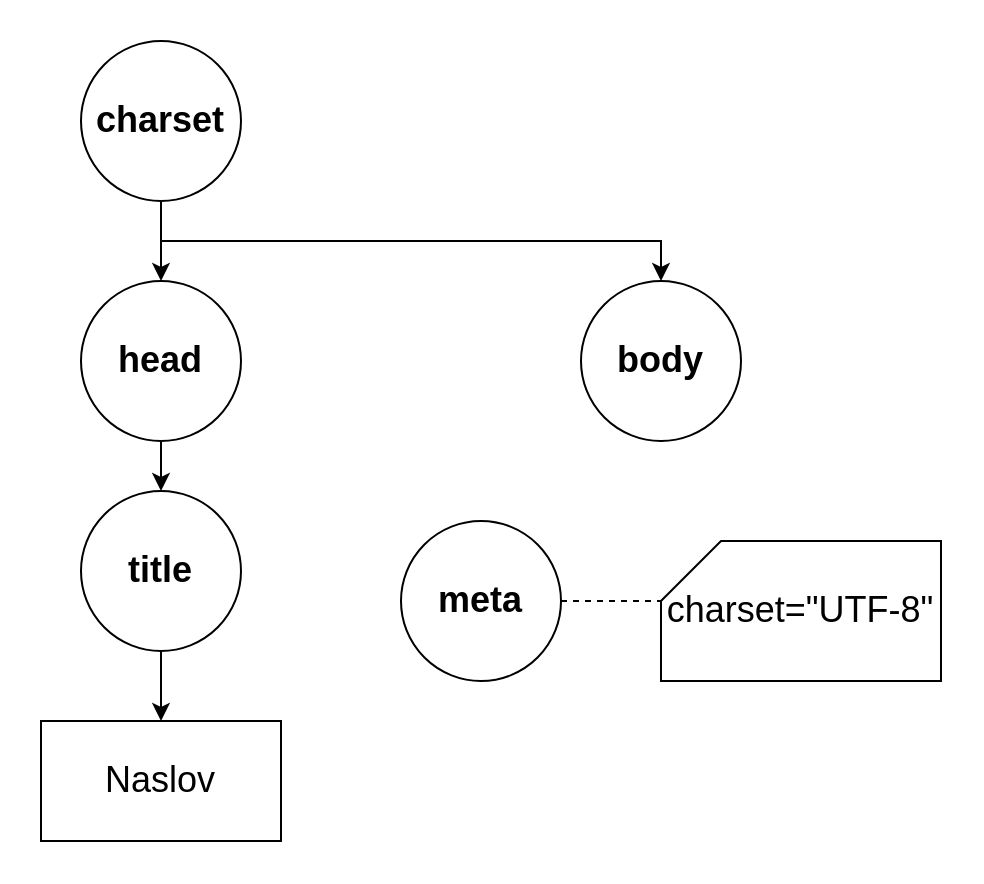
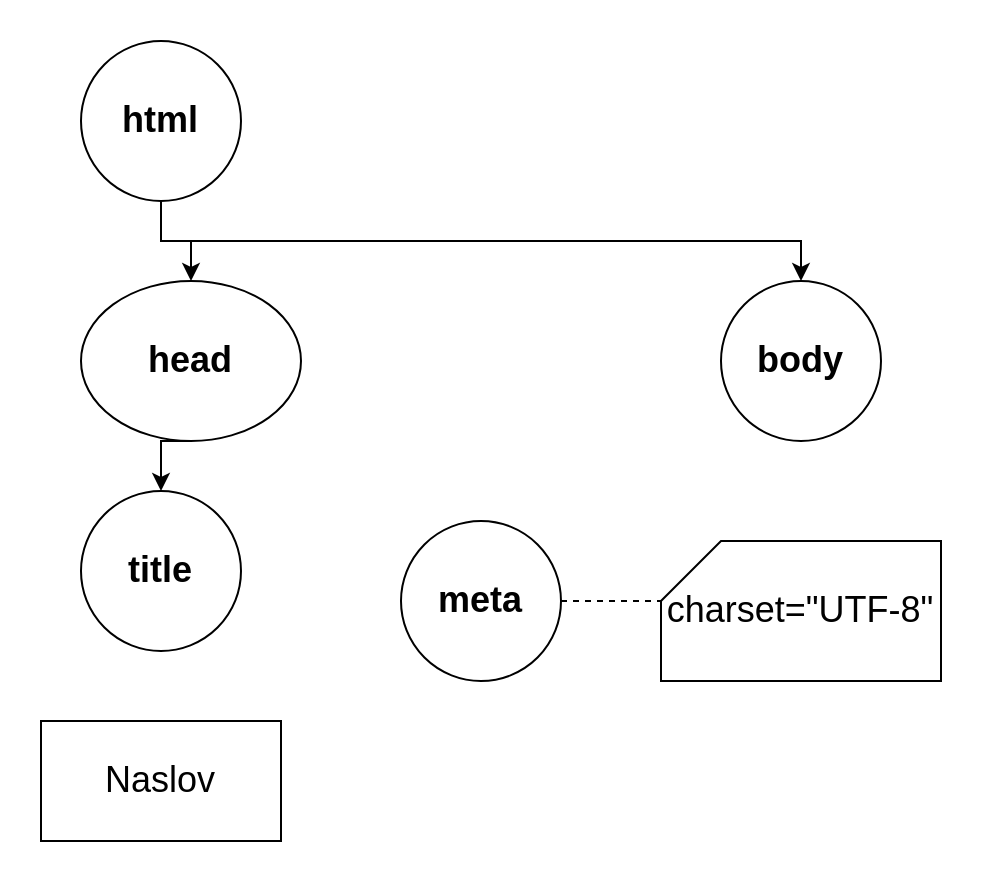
node "charset": label "charset" -> "html"
node "head": size 160x160 -> 220x160
node "body": moved (661, 361) -> (801, 361)
edge "title" -> "Naslov": removed
